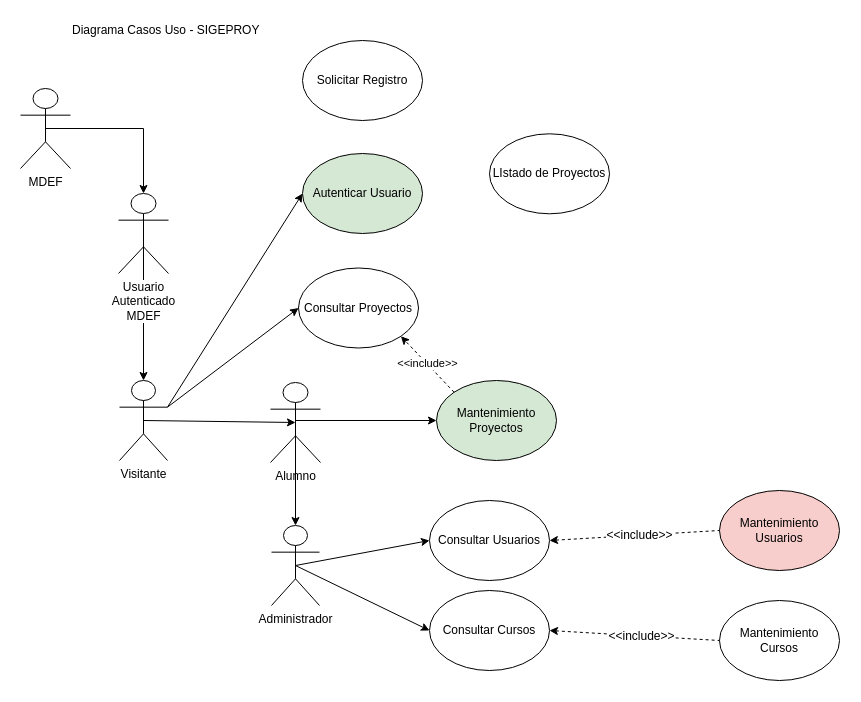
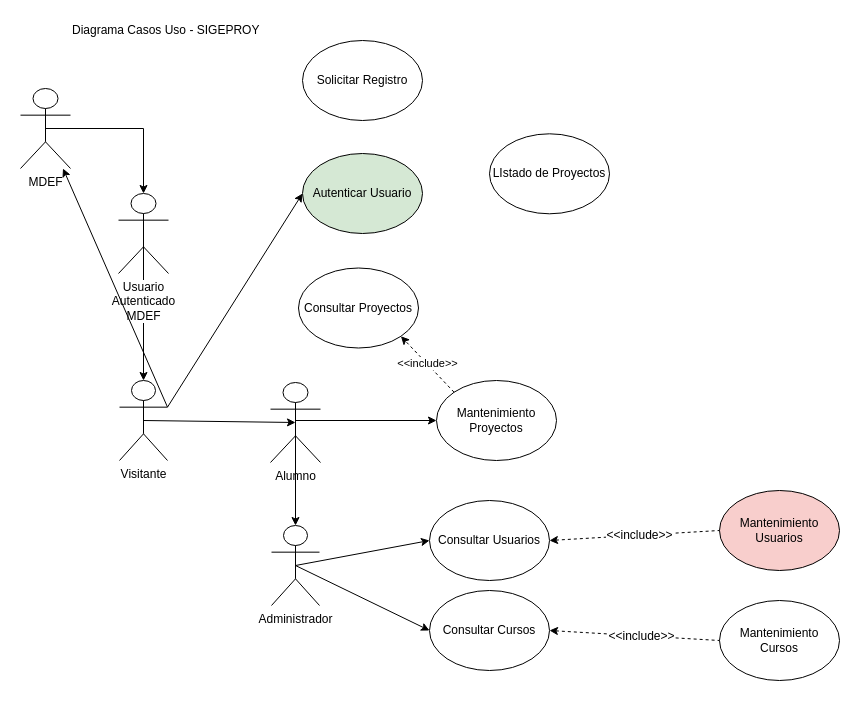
edge "Visitante" -> "Consultar Proyectos": now "Visitante" -> "MDEF"
node "Mantenimiento Proyectos": fillcolor #d5e8d4 -> #ffffff
